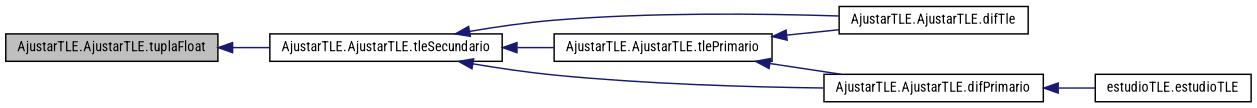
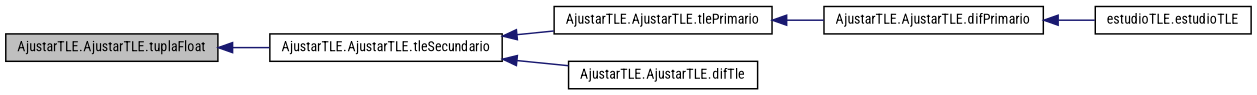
edge "AjustarTLE.AjustarTLE.difTle" -> "AjustarTLE.AjustarTLE.tlePrimario": removed
edge "AjustarTLE.AjustarTLE.difPrimario" -> "AjustarTLE.AjustarTLE.tleSecundario": removed
